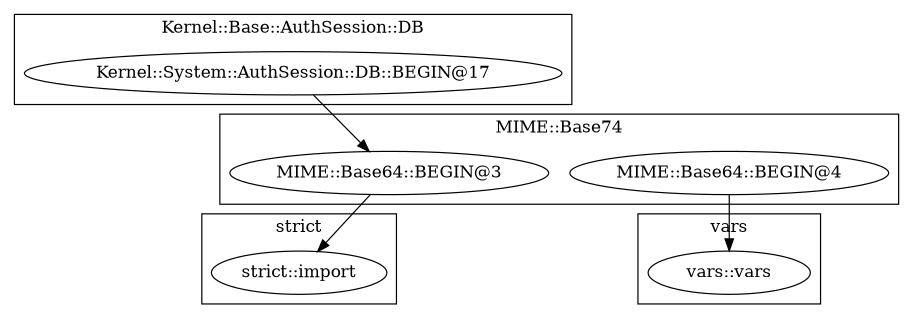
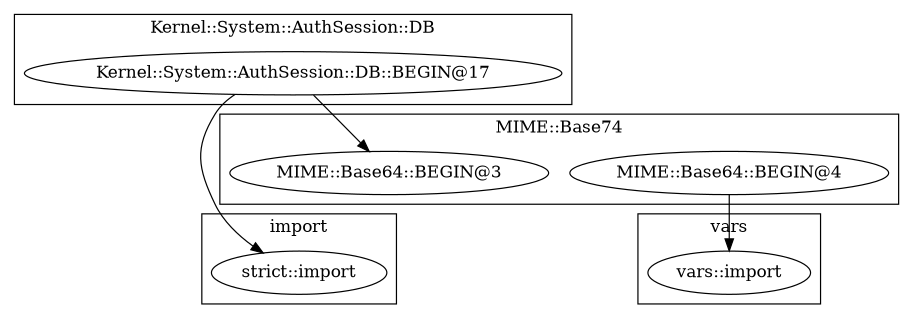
cluster "Kernel::Base::AuthSession::DB": label "Kernel::Base::AuthSession::DB" -> "Kernel::System::AuthSession::DB"
edge "MIME::Base64::BEGIN@3" -> "strict::import": now "Kernel::System::AuthSession::DB::BEGIN@17" -> "strict::import"
cluster "strict": label "strict" -> "import"
node "vars::vars": label "vars::vars" -> "vars::import"
